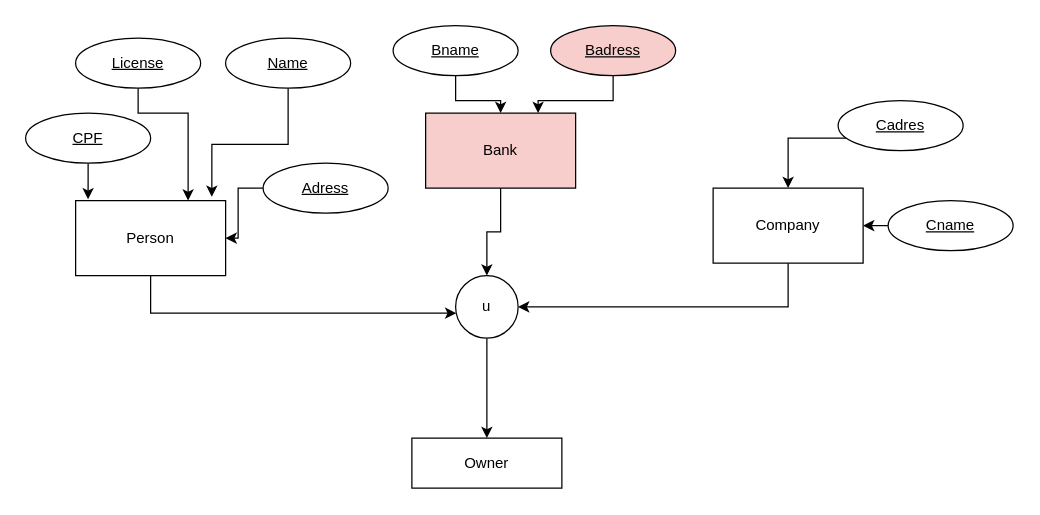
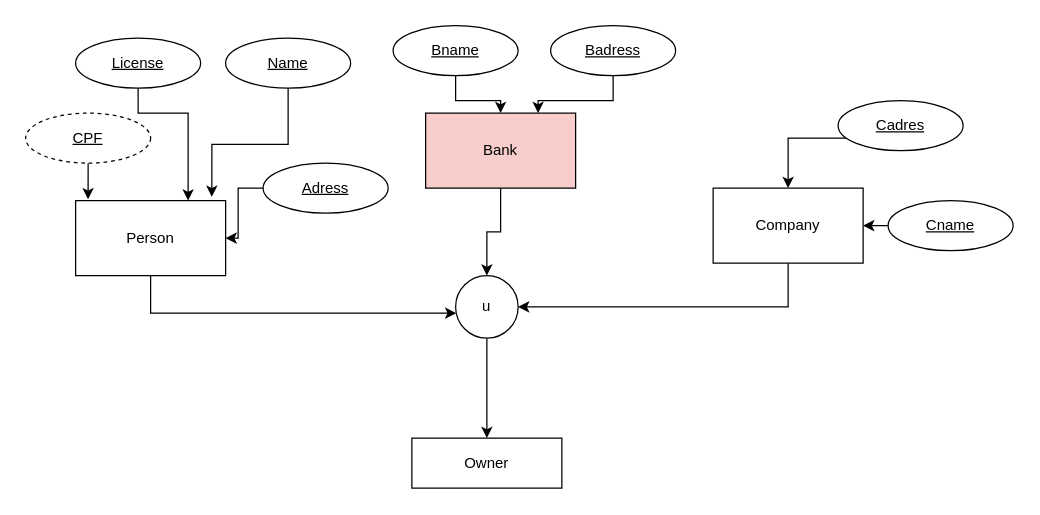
node "Badress": fillcolor #f8cecc -> #ffffff
node "CPF": style solid -> dashed
